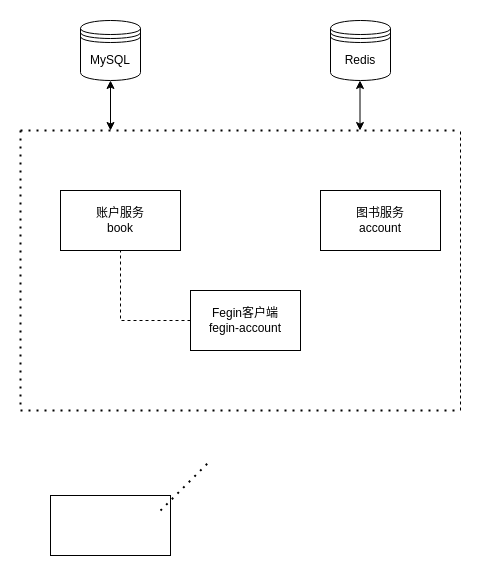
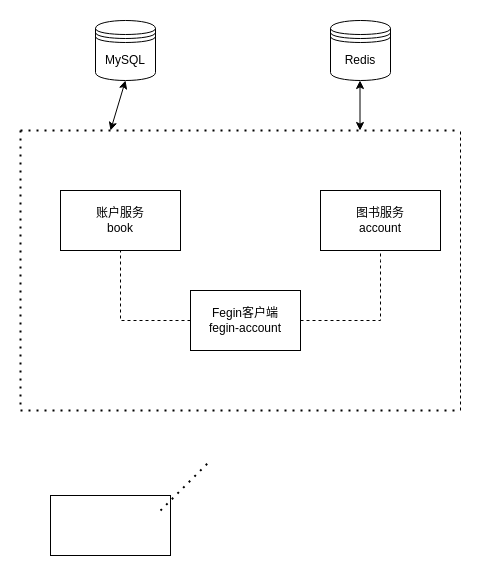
node "MySQL": moved (111, 51) -> (126, 51)
edge "图书服务 account" -- "Fegin客户端 fegin-account": added
